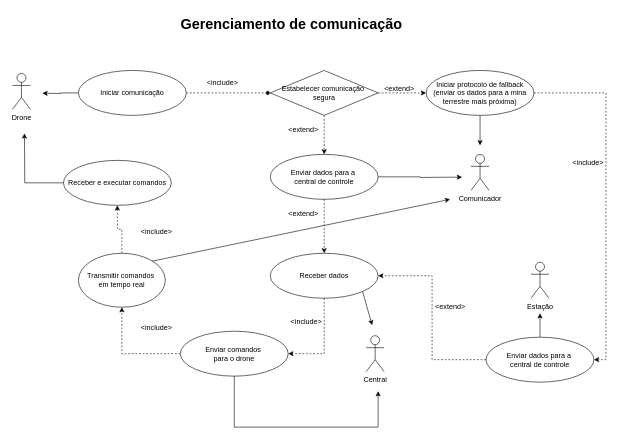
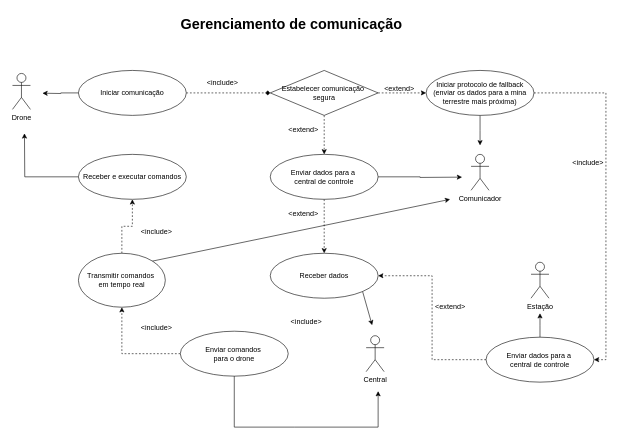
node "Receber e executar comandos": moved (117, 183) -> (132, 177)
edge "Receber dados" -> "Enviar comandos para o drone": removed
